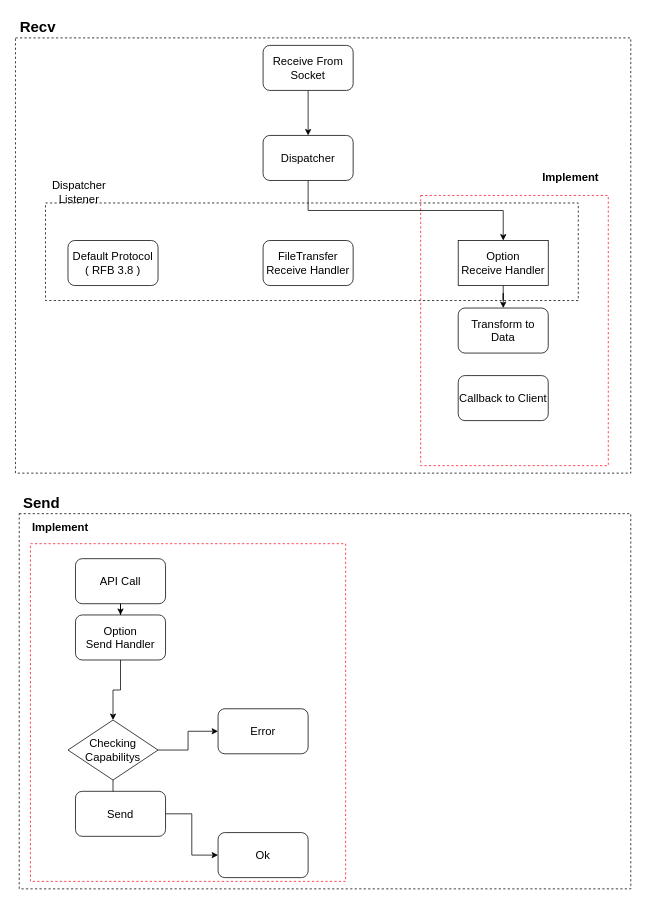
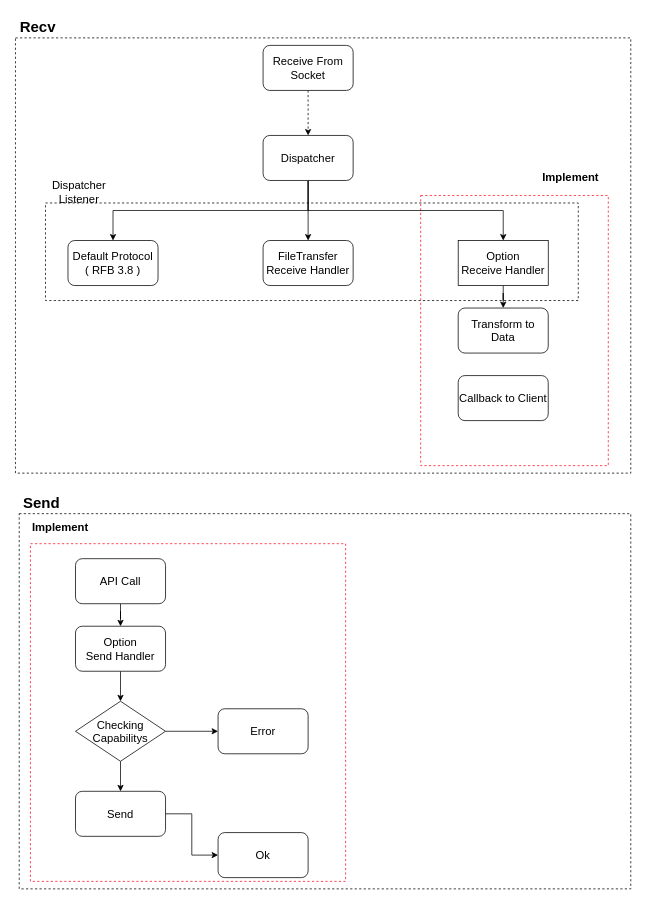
edge "Receive From Socket" -> "Dispatcher": style solid -> dashed
edge "Dispatcher" -> "Default Protocol ( RFB 3.8 )": added
edge "Dispatcher" -> "FileTransferReceive Handler": added
node "OptionSend Handler": moved (120, 637) -> (120, 648)
node "CheckingCapabilitys": moved (113, 750) -> (120, 731)
